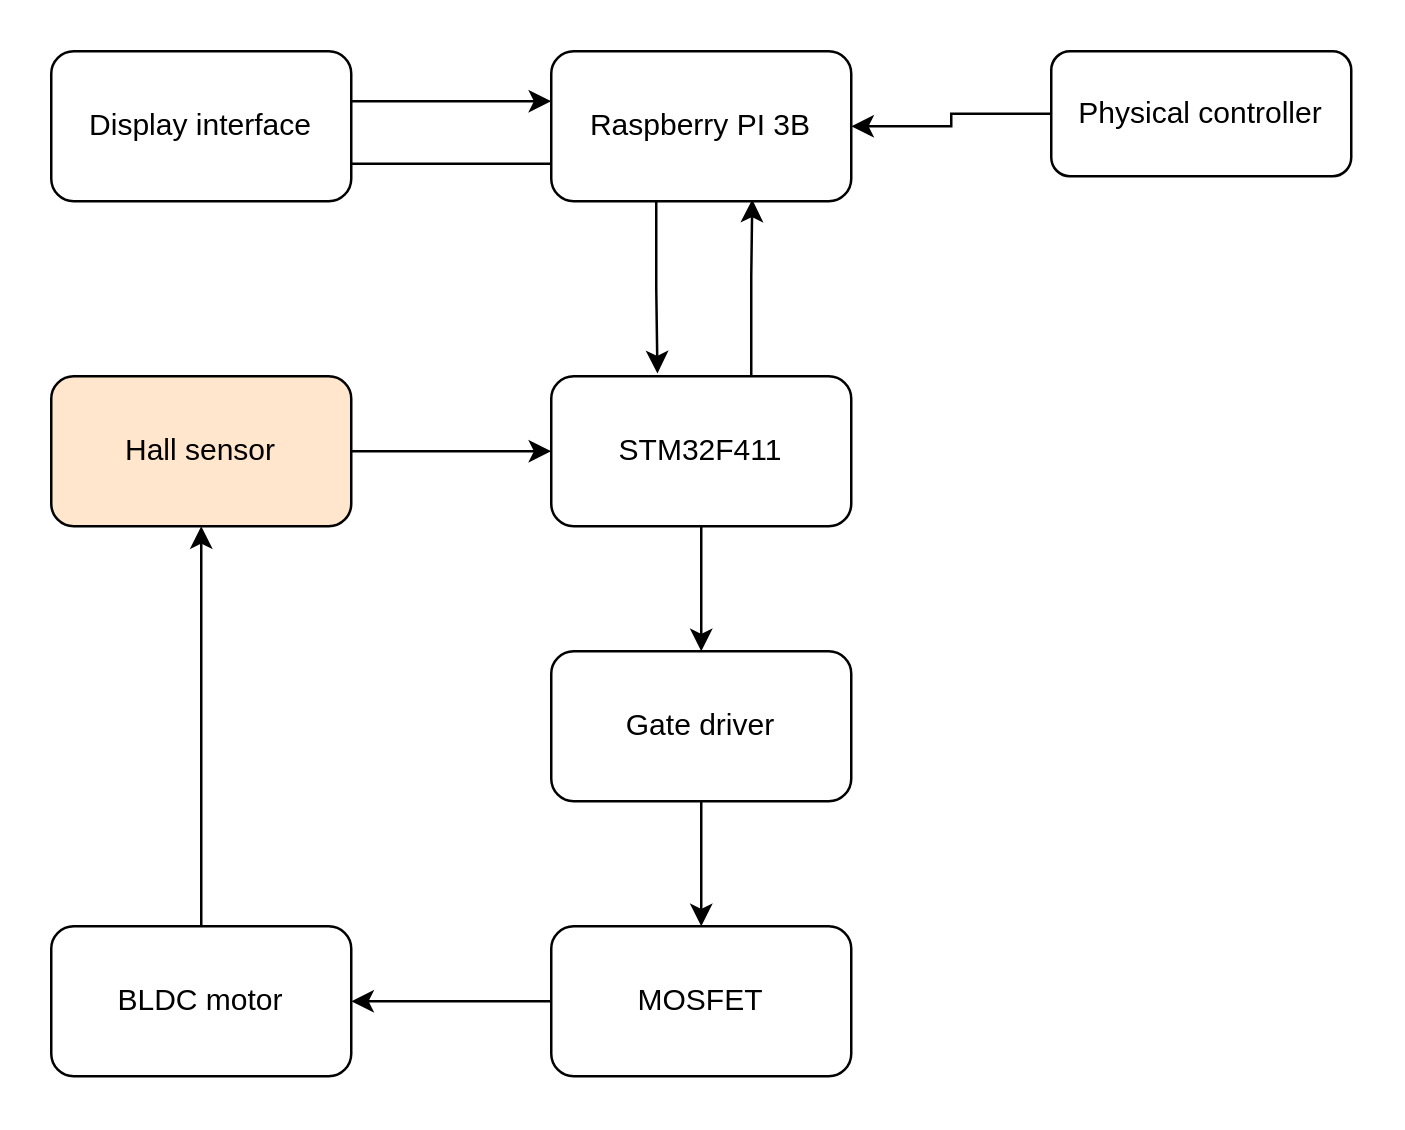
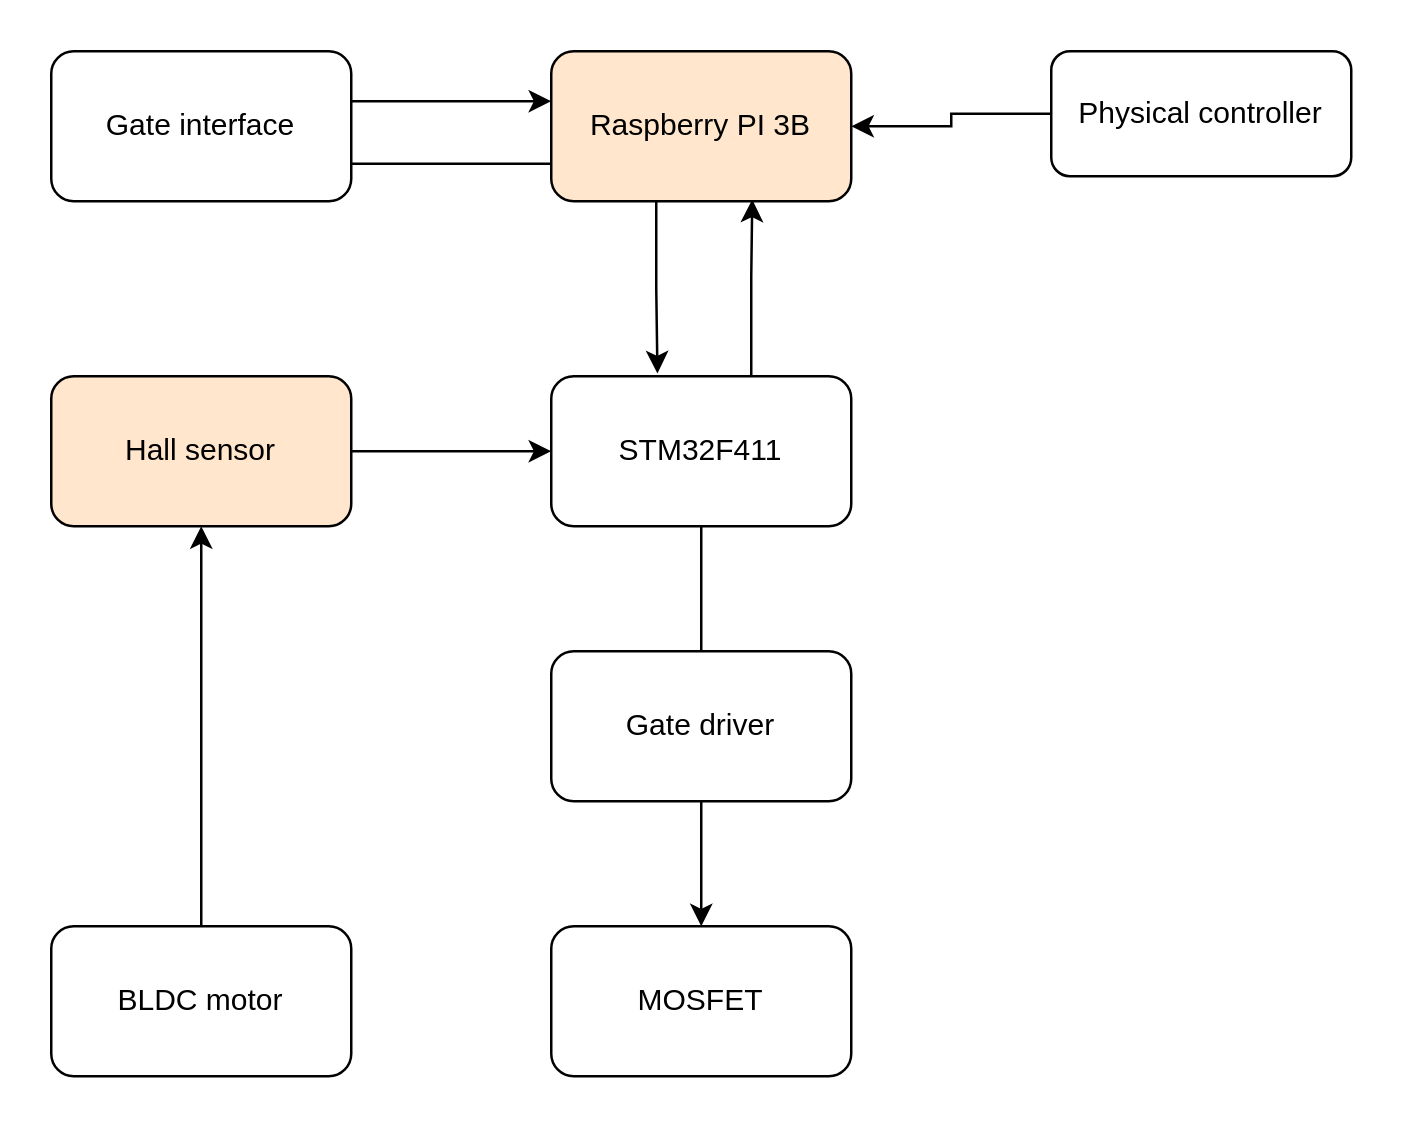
node "Display interface": label "Display interface" -> "Gate interface"
node "Raspberry PI 3B": fillcolor #ffffff -> #ffe6cc
edge "STM32F411" -> "Gate driver": arrowhead classic -> none
edge "MOSFET" -> "BLDC motor": removed
